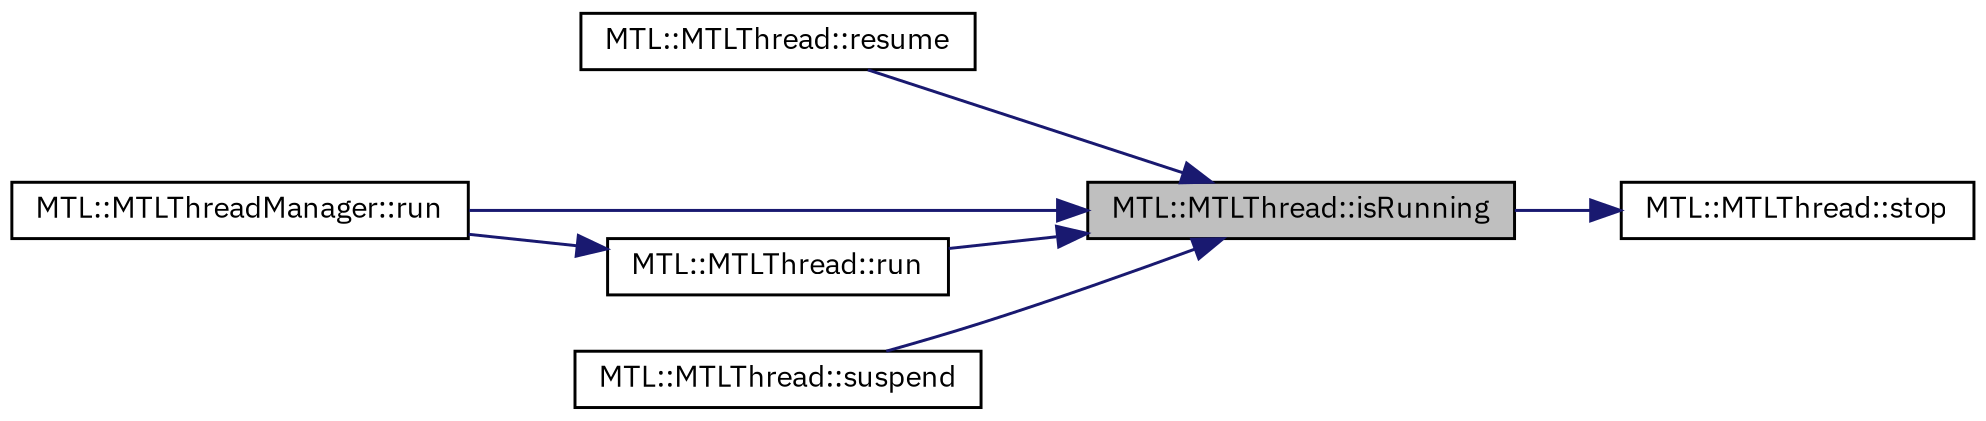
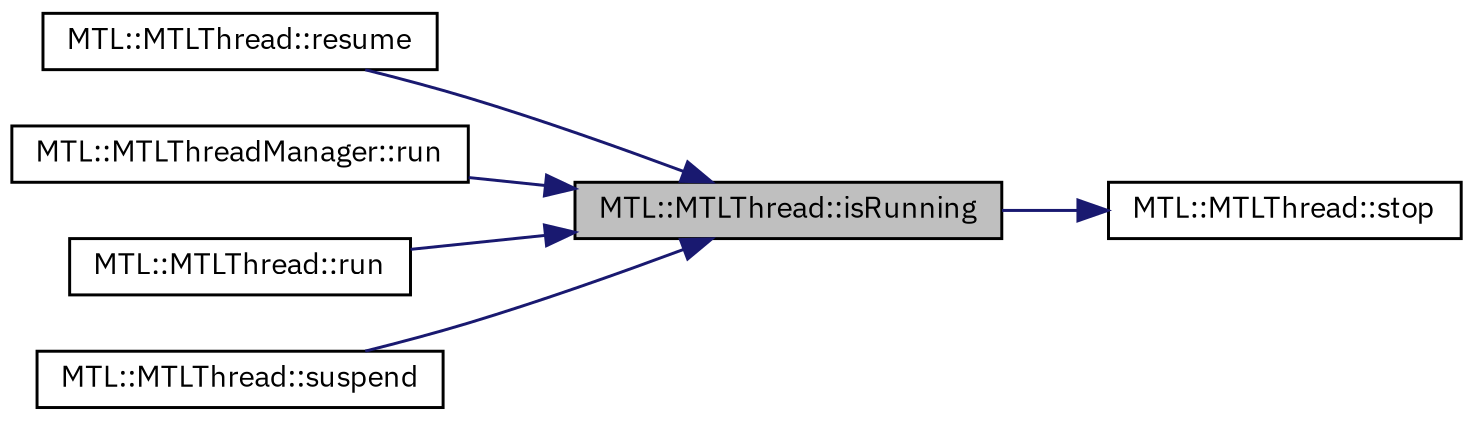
edge "MTL::MTLThreadManager::run" -> "MTL::MTLThread::run": removed
